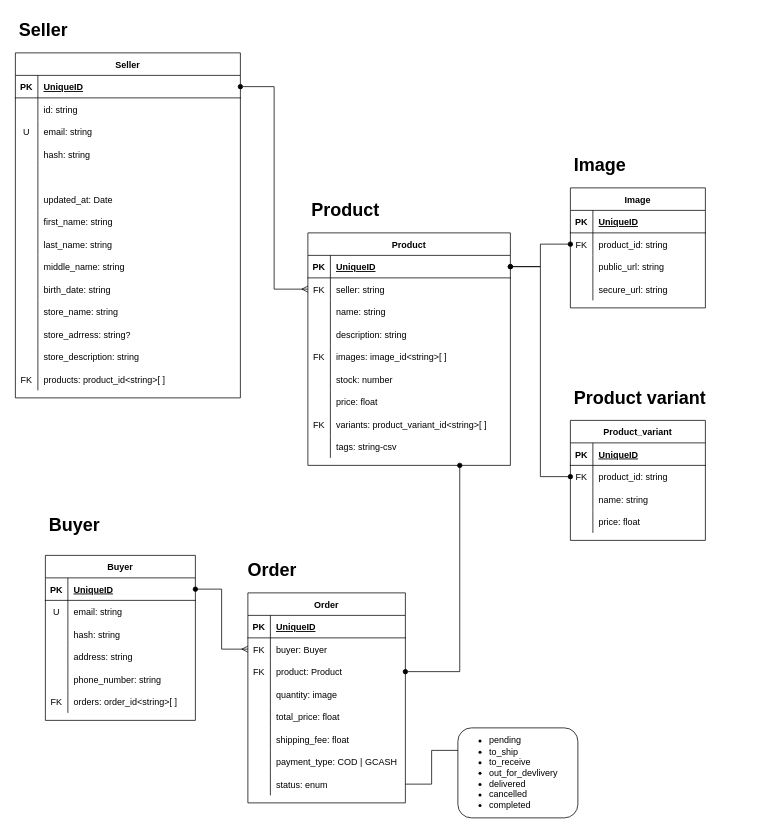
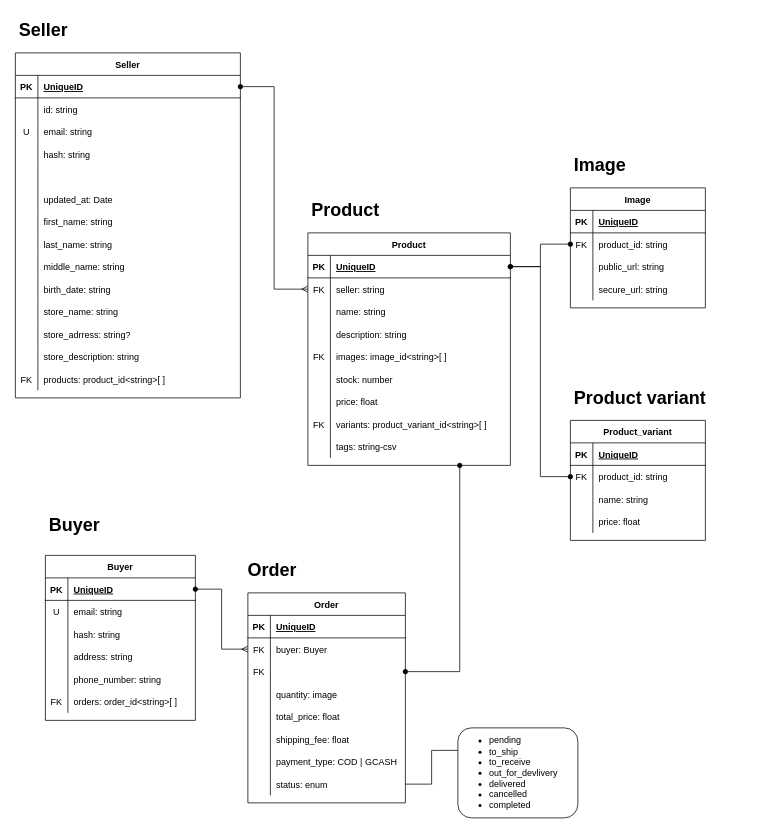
node "product: Product": removed
